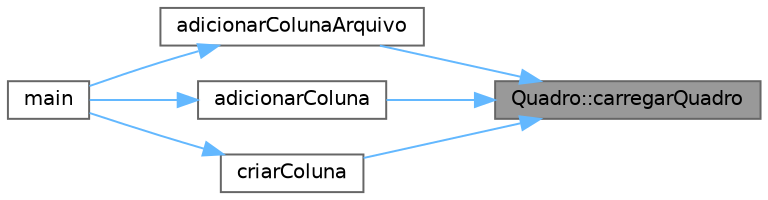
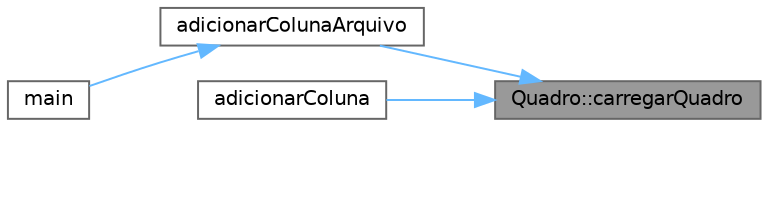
edge "main" -> "adicionarColuna": removed
node "criarColuna": removed
